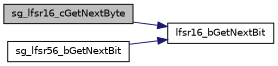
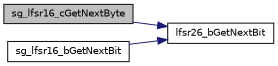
node "lfsr16_bGetNextBit": label "lfsr16_bGetNextBit" -> "lfsr26_bGetNextBit"
node "sg_lfsr56_bGetNextBit": label "sg_lfsr56_bGetNextBit" -> "sg_lfsr16_bGetNextBit"
